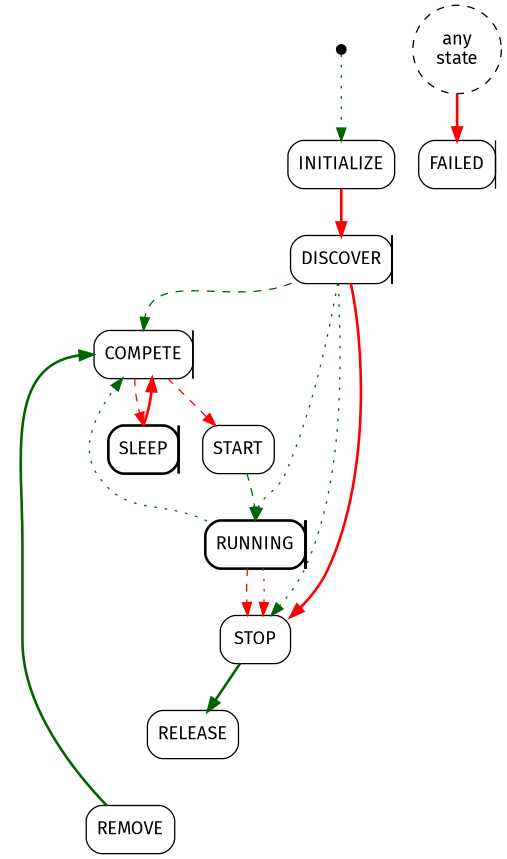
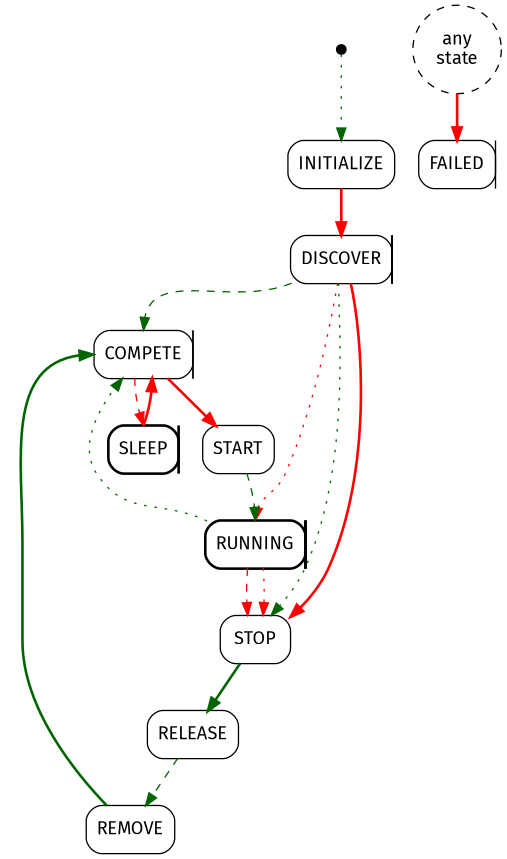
edge "COMPETE" -> "START": style dashed -> bold
edge "DISCOVER" -> "RUNNING": color darkgreen -> red
edge "RELEASE" -> "REMOVE": added
